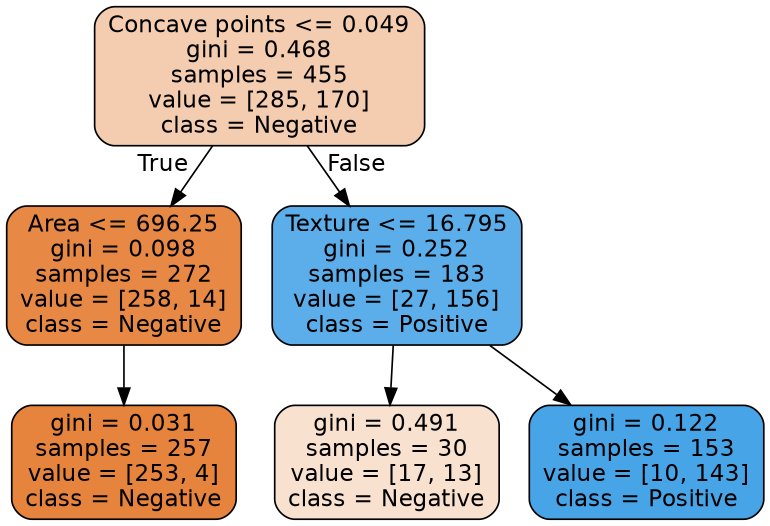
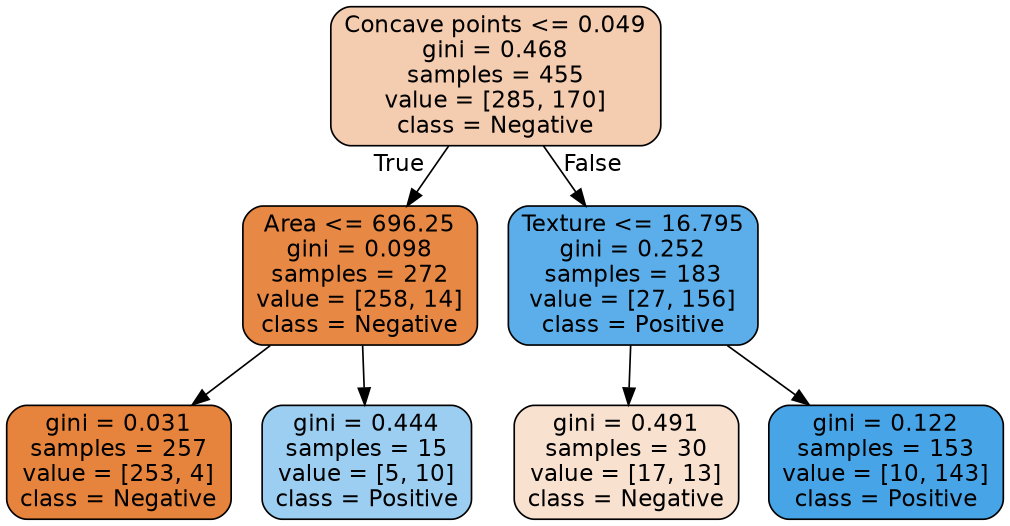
node "gini = 0.444 samples = 15 value = [5, 10] class = Positive": added
